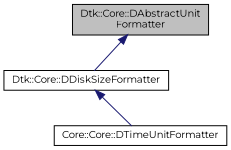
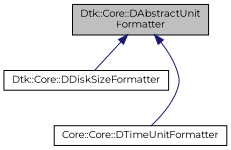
edge "Core::Core::DTimeUnitFormatter" -> "Dtk::Core::DDiskSizeFormatter": now "Core::Core::DTimeUnitFormatter" -> "Dtk::Core::DAbstractUnit Formatter"
